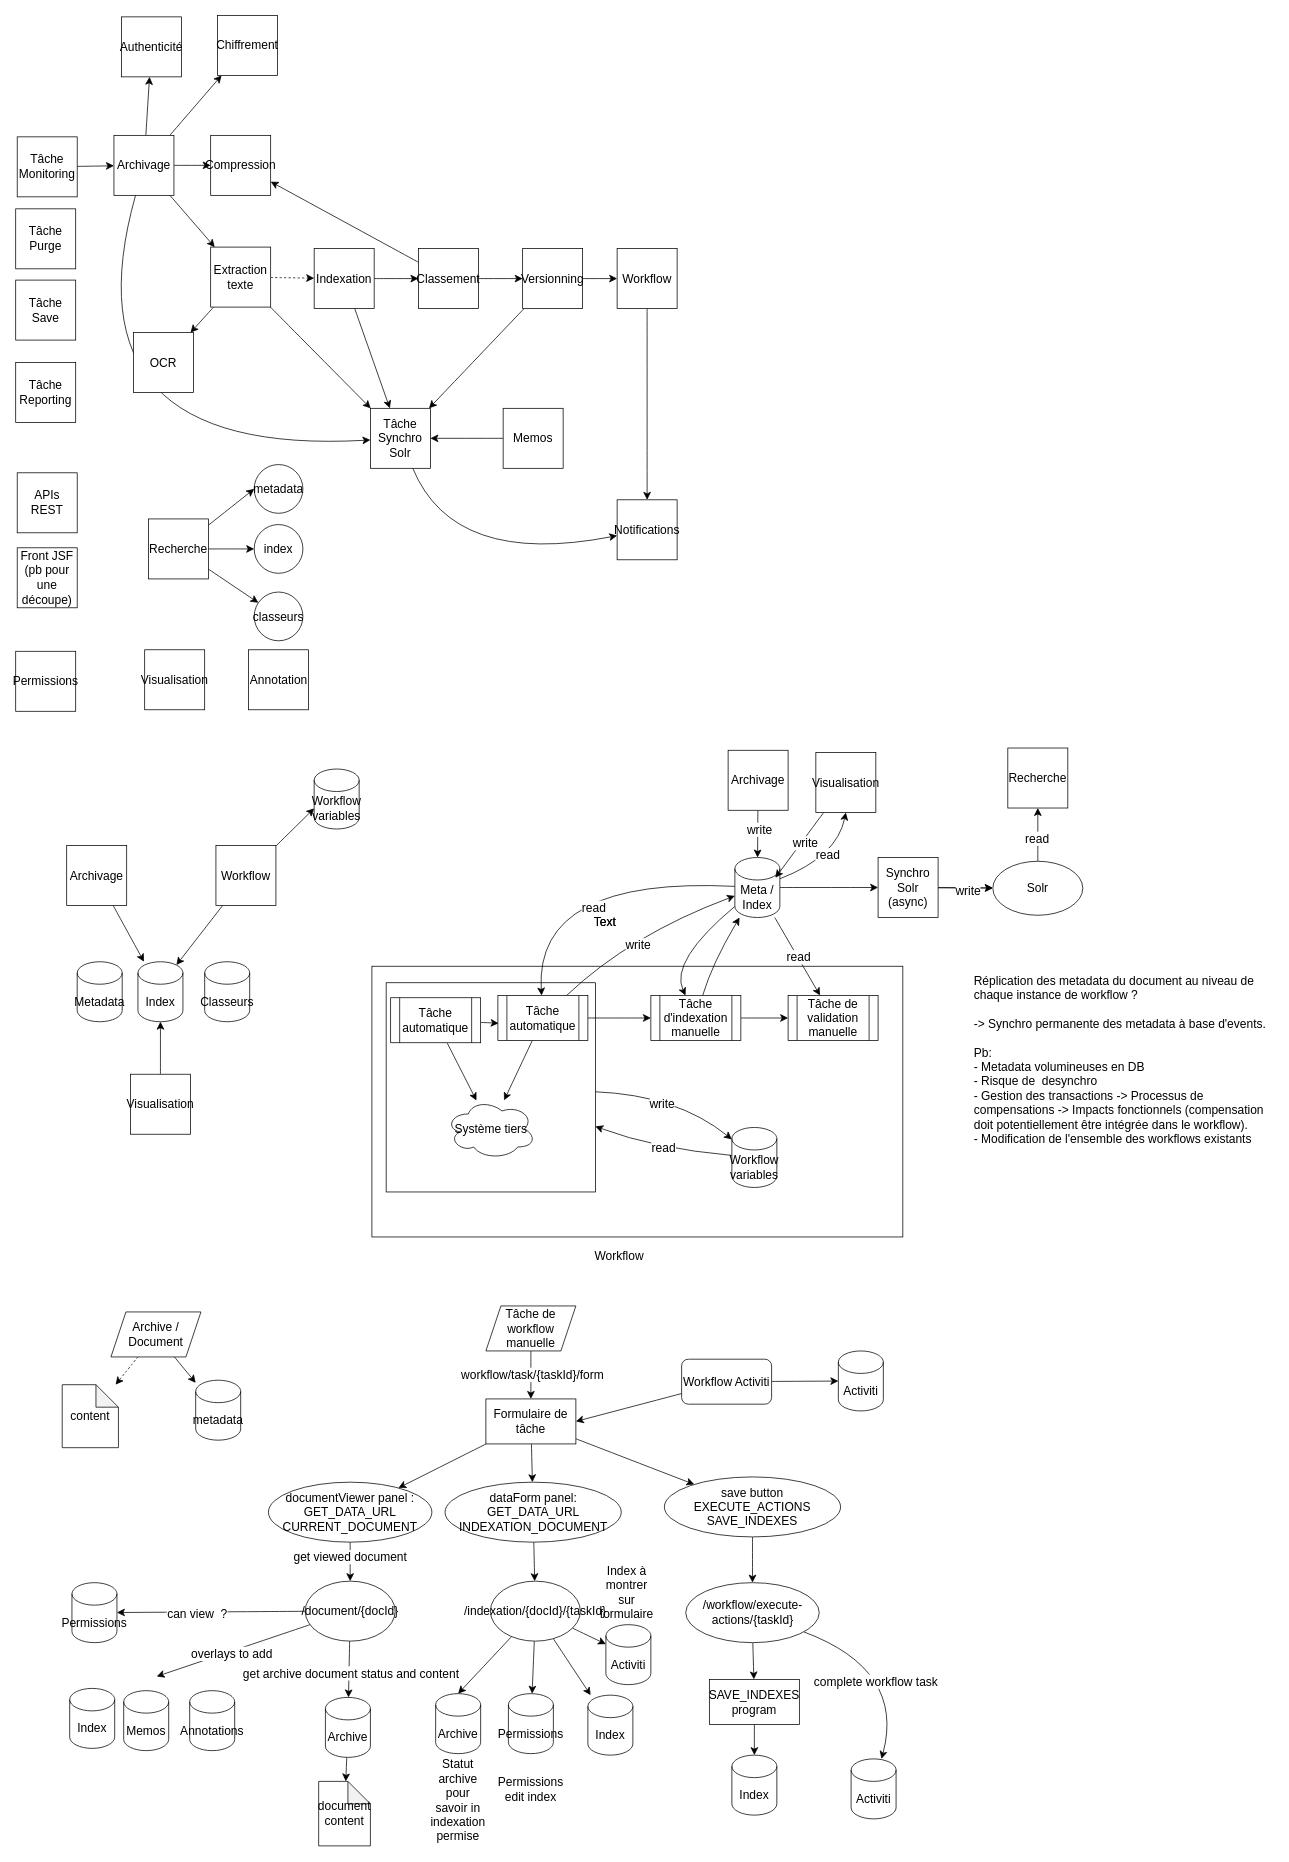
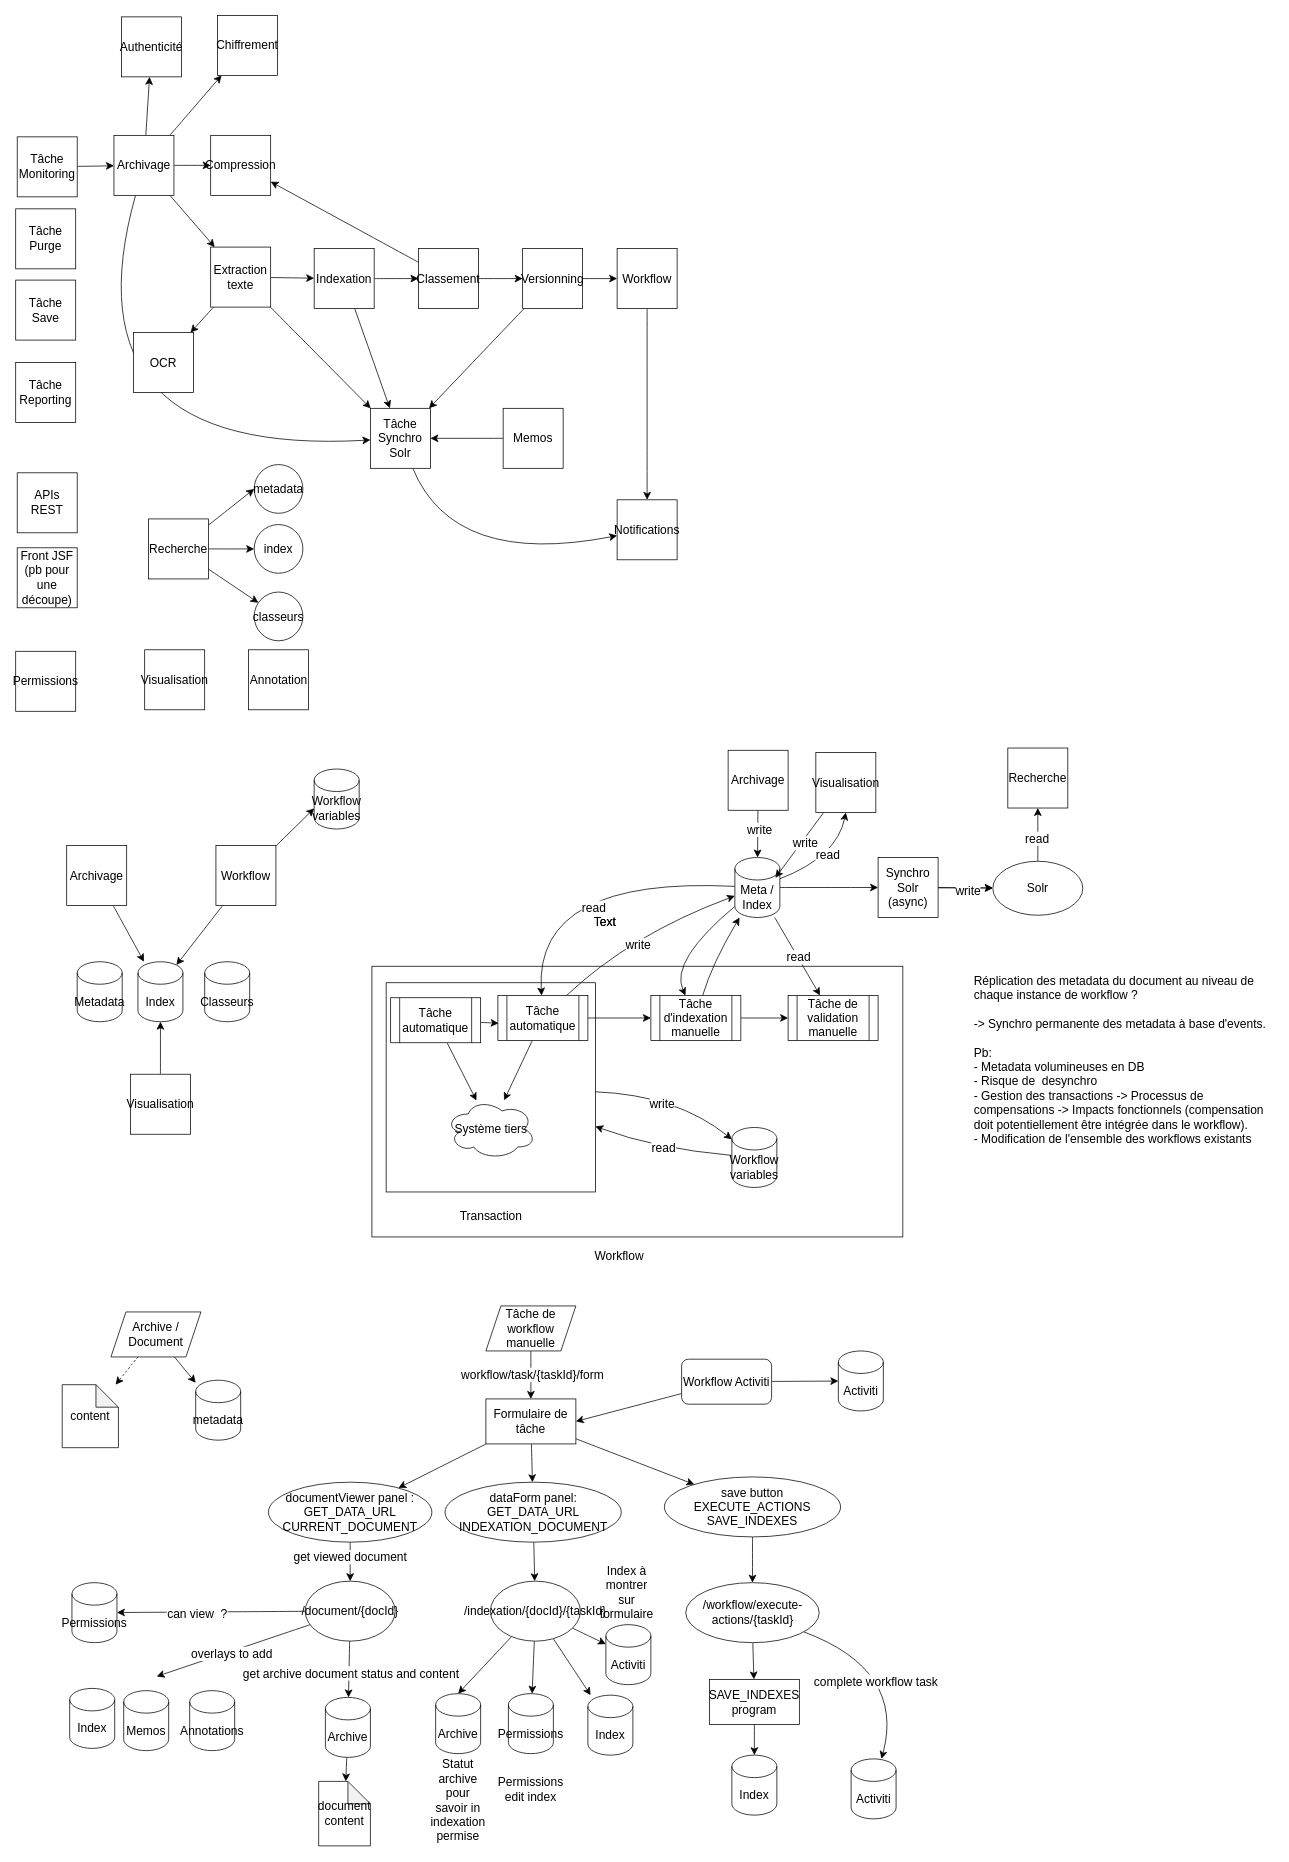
edge "Extraction texte" -> "Indexation": style dashed -> solid
node "Transaction": added
